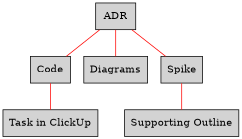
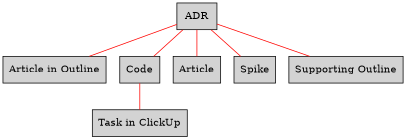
node "Article in Outline": added
node "Diagrams": label "Diagrams" -> "Article"
edge "Spike" -- "Supporting Outline": now "ADR" -- "Supporting Outline"
